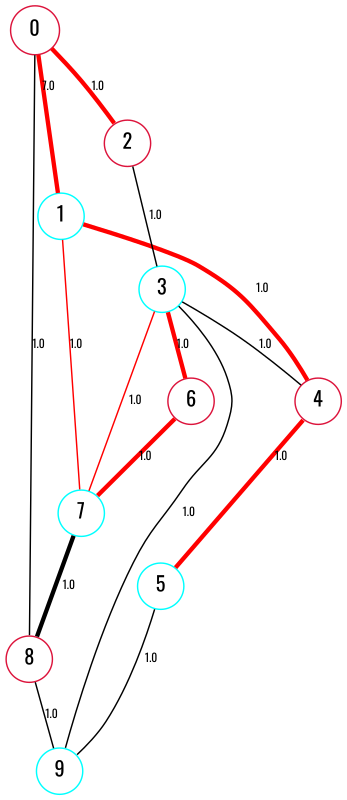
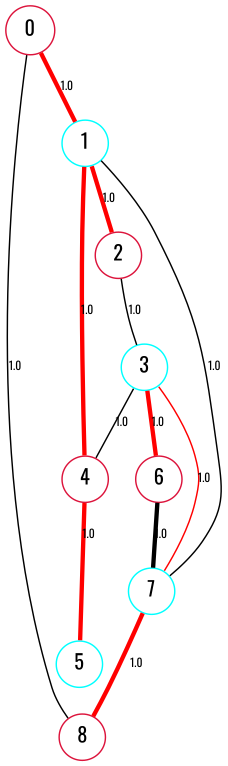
edge "0" -- "2": now "1" -- "2"
edge "0" -- "1": label "7.0" -> "1.0"
edge "1" -- "7": color red -> black
edge "6" -- "7": color red -> black
edge "7" -- "8": color black -> red
node "9": removed
